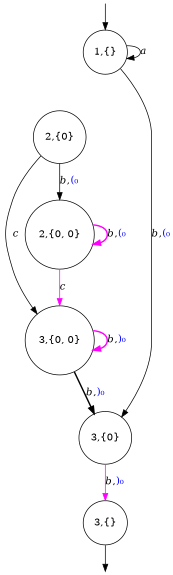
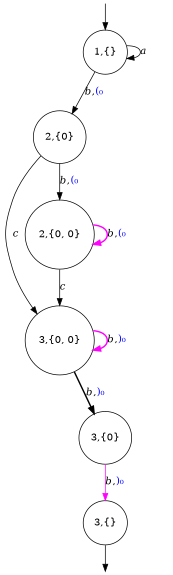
edge "1,{}" -> "3,{0}": now "1,{}" -> "2,{0}"
edge "2,{0, 0}" -> "3,{0, 0}": color fuchsia -> black
